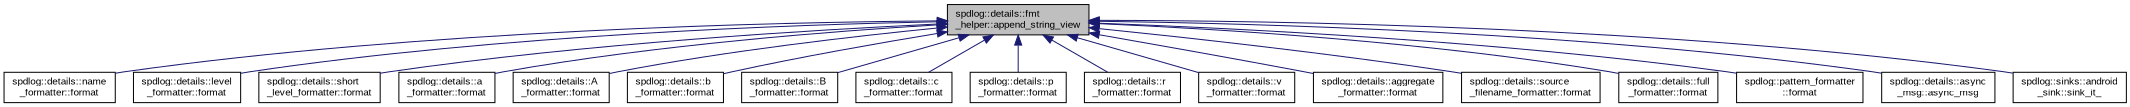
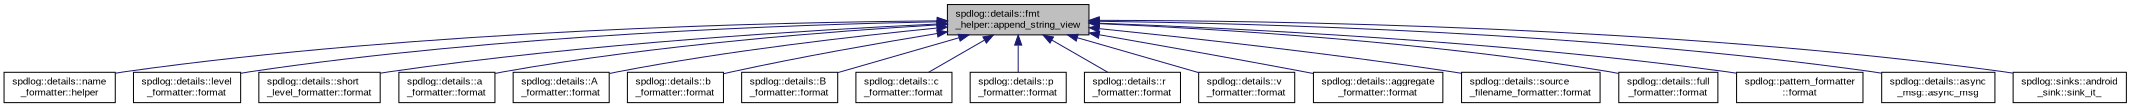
node "spdlog::details::name _formatter::format": label "spdlog::details::name _formatter::format" -> "spdlog::details::name _formatter::helper"
